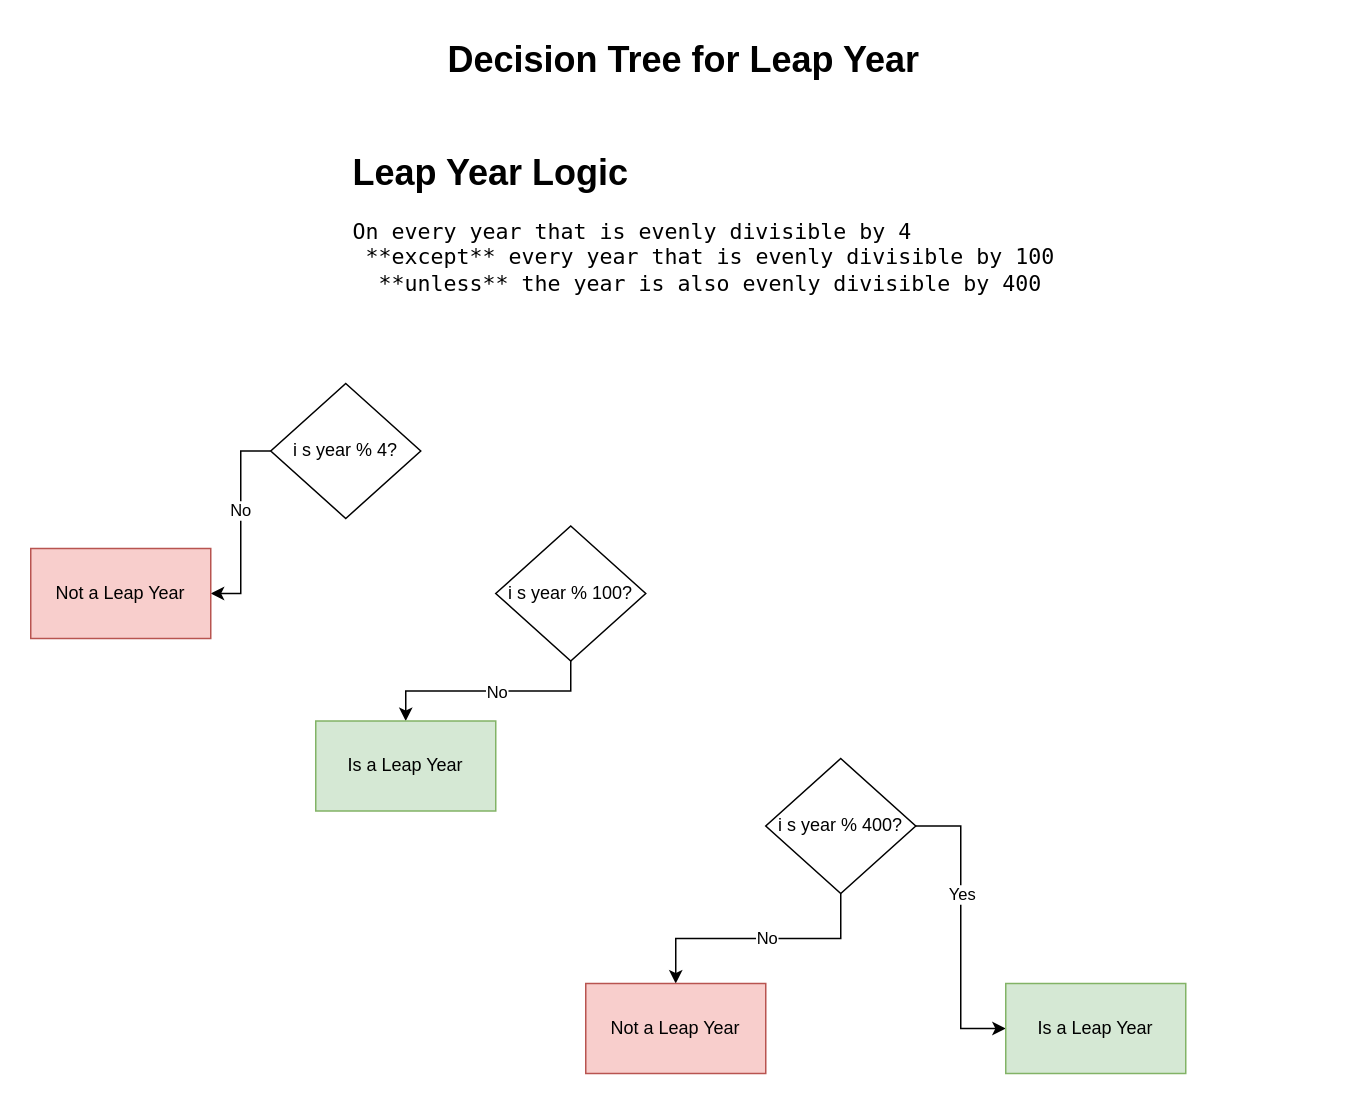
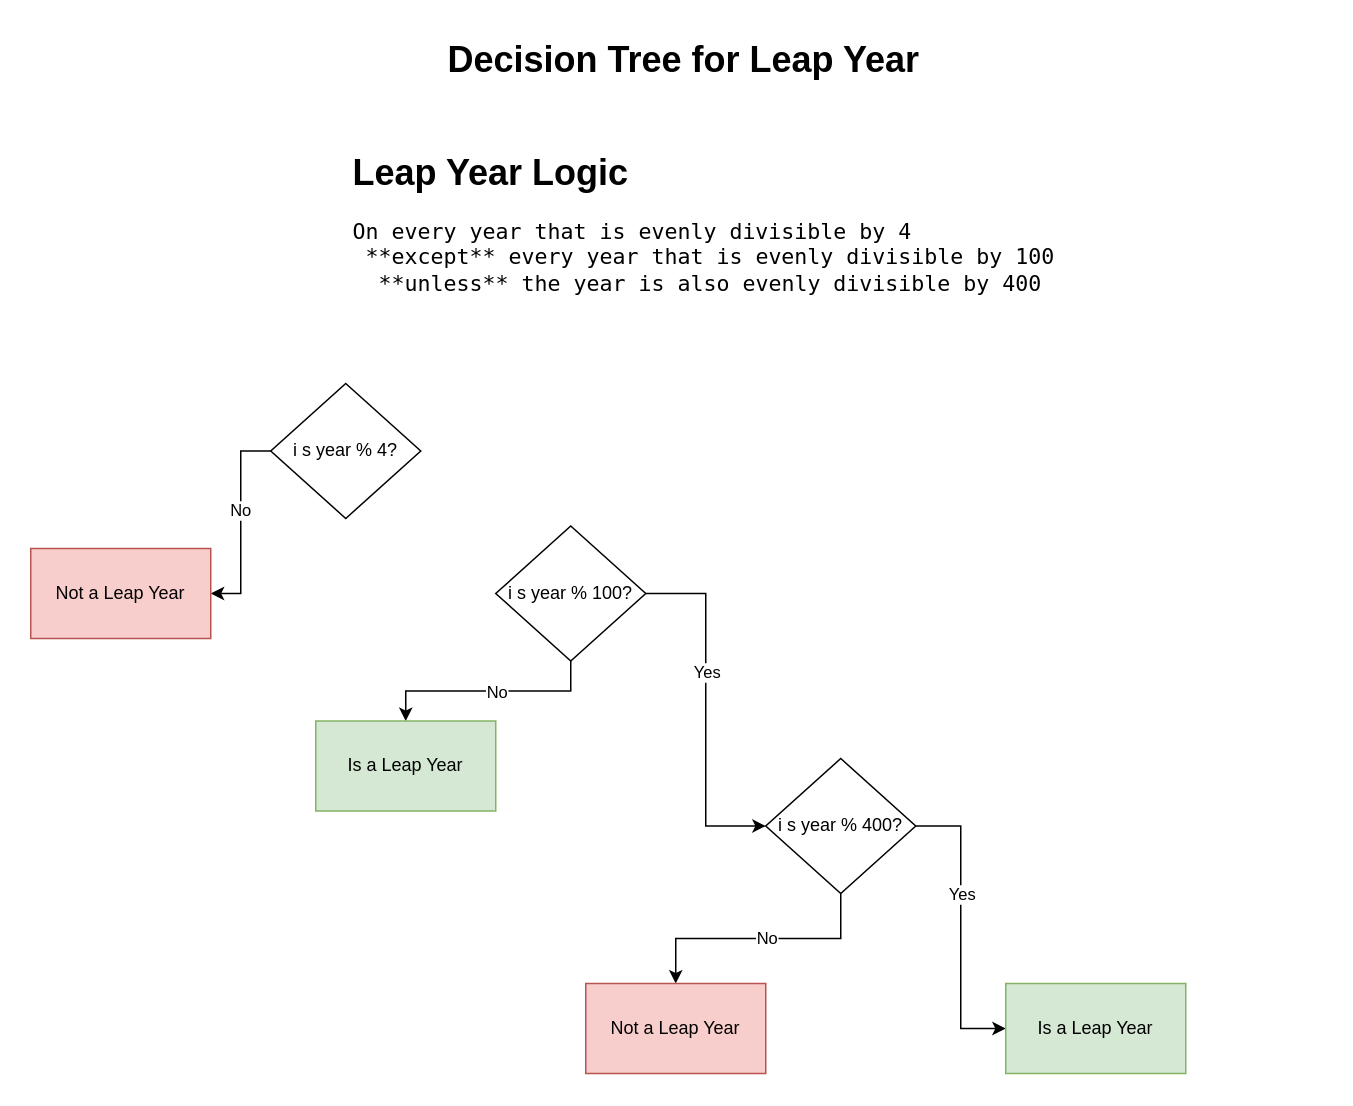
edge "i s year % 100?" -> "i s year % 400?": added, label "Yes"
